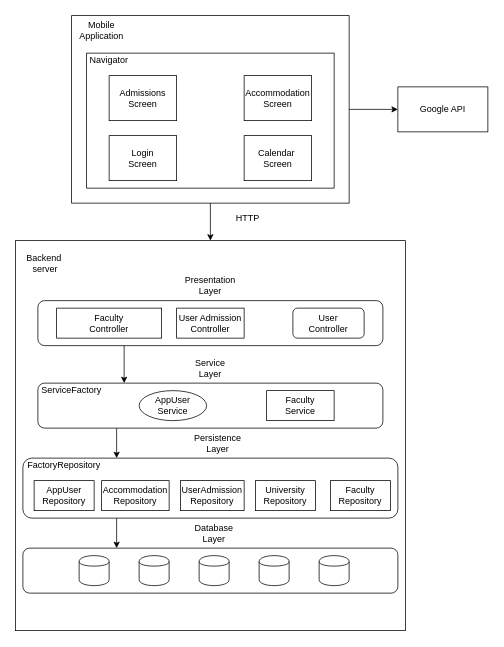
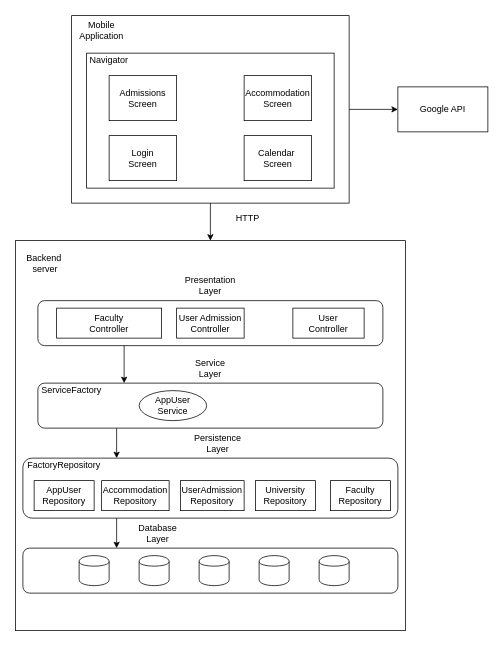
node "User Controller": shape rounded rectangle -> rectangle
node "Faculty Service": removed
node "Database Layer": moved (214, 533) -> (158, 533)
